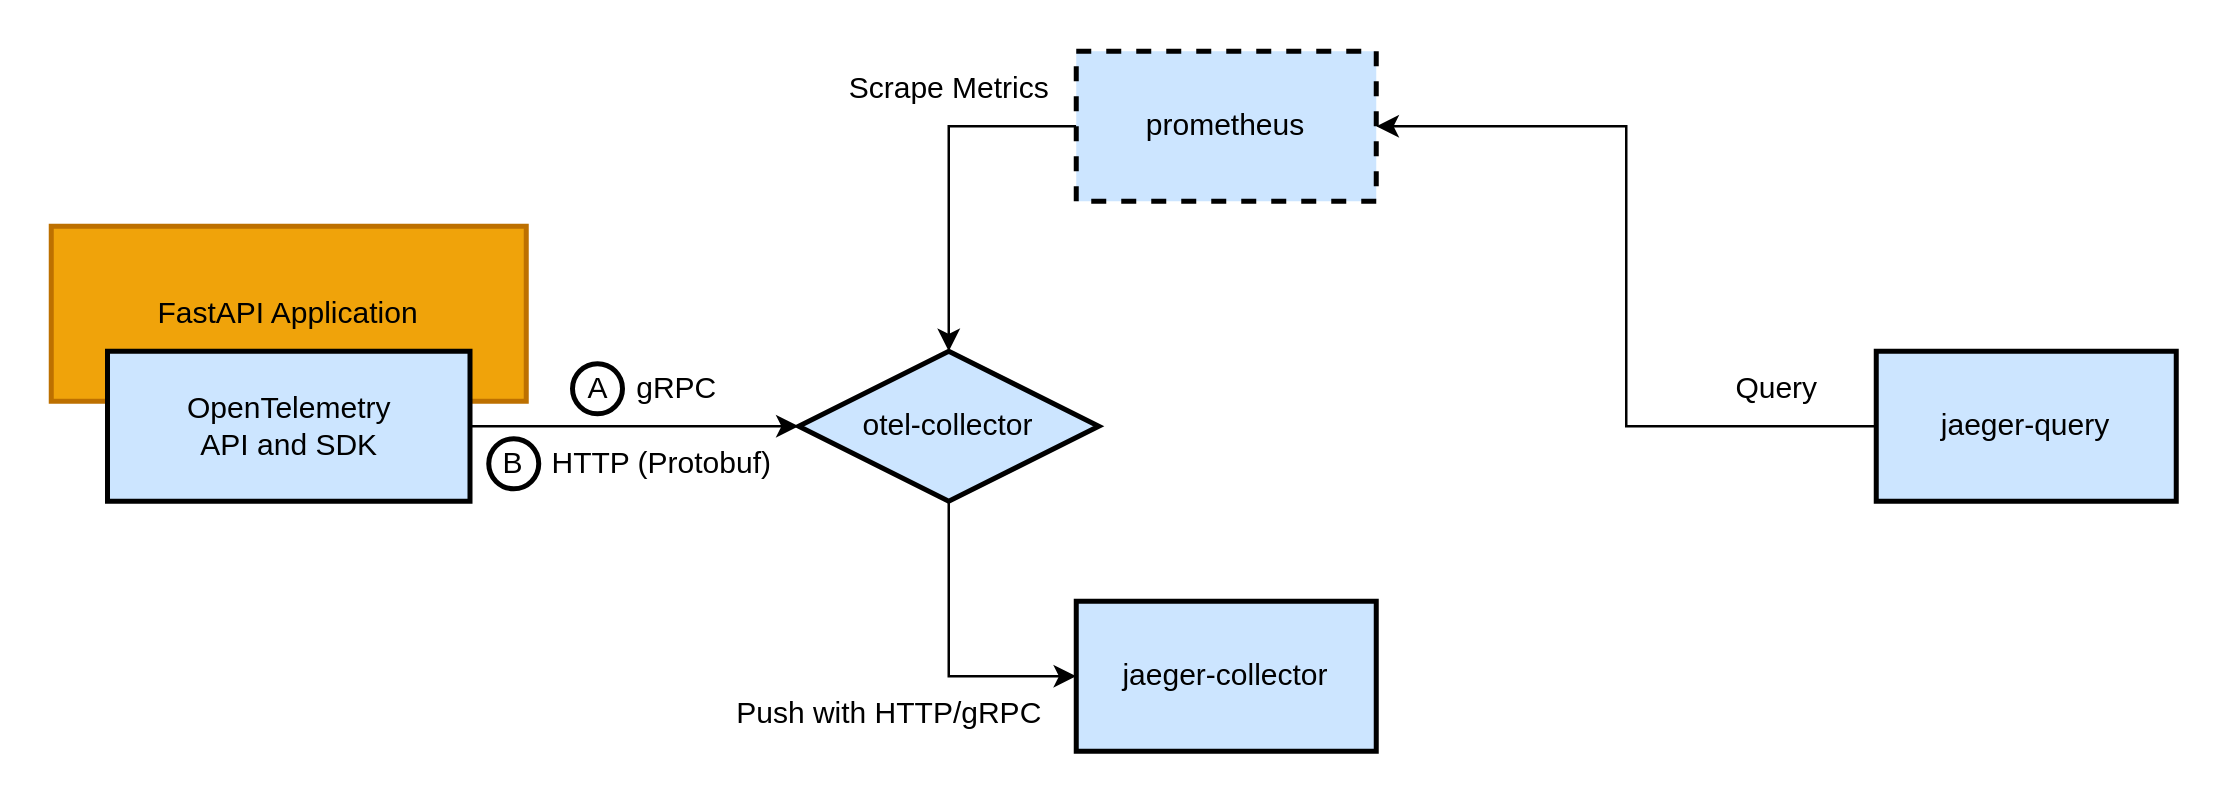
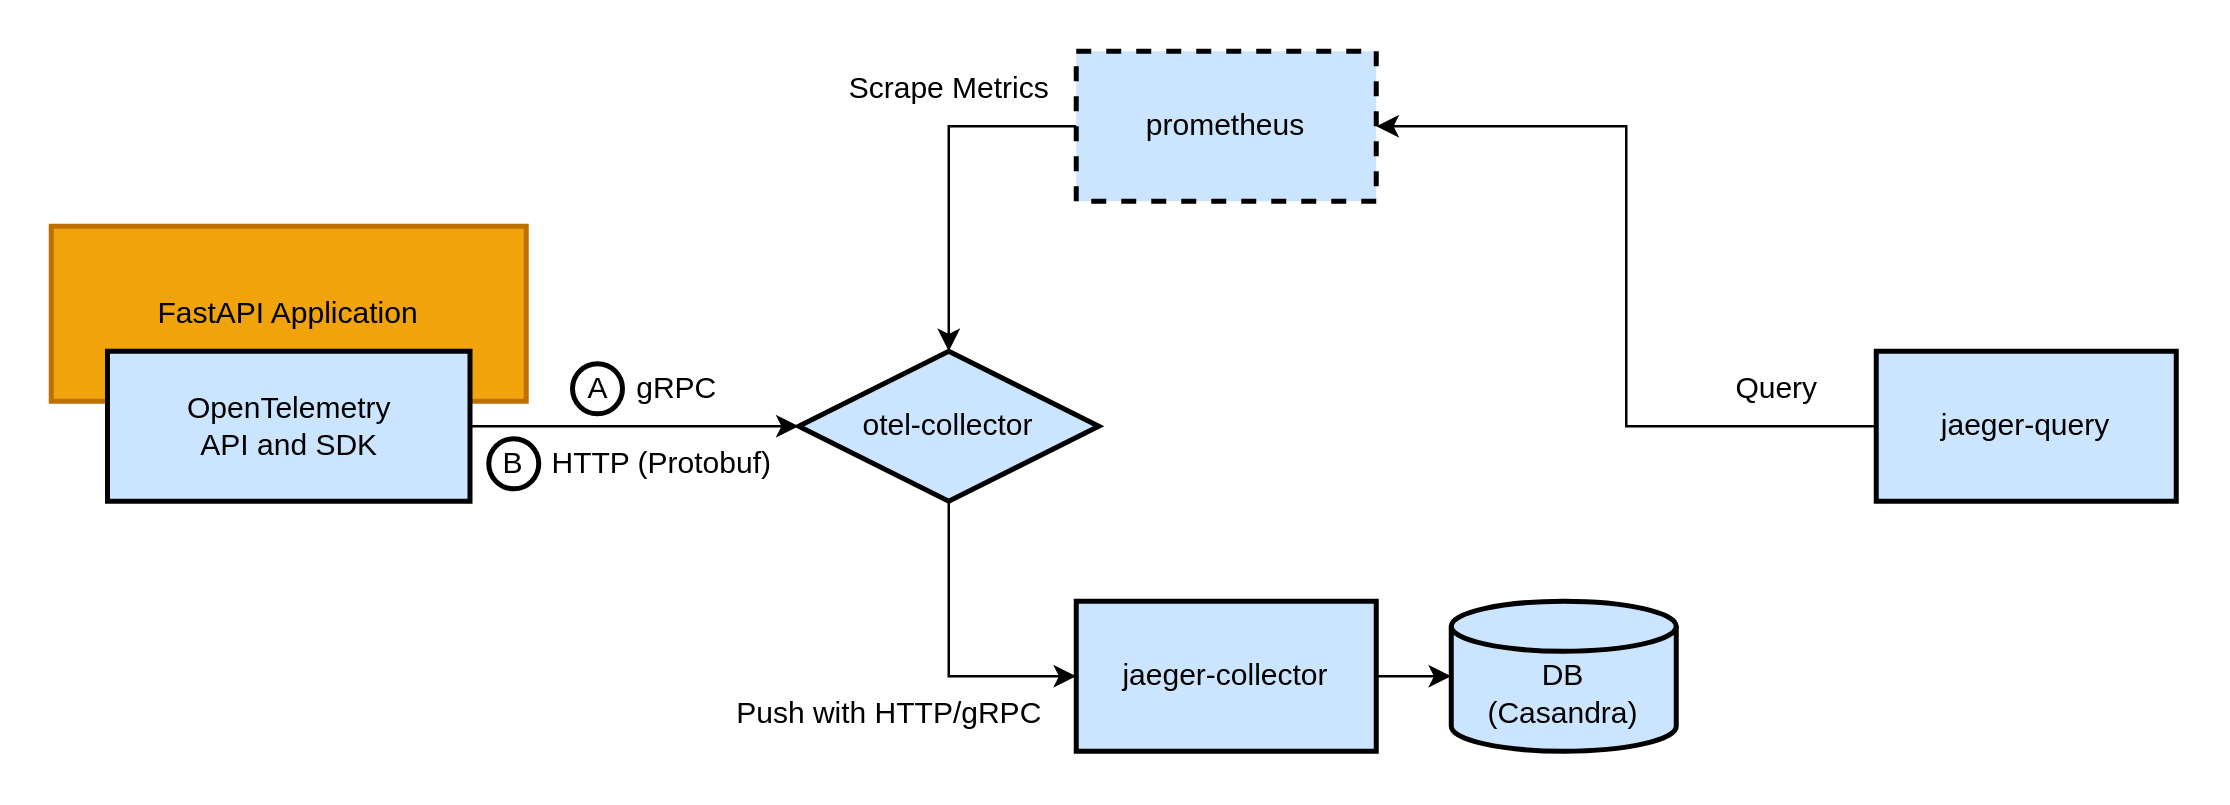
edge "jaeger-collector" -> "DB (Casandra)": added
node "DB (Casandra)": added
